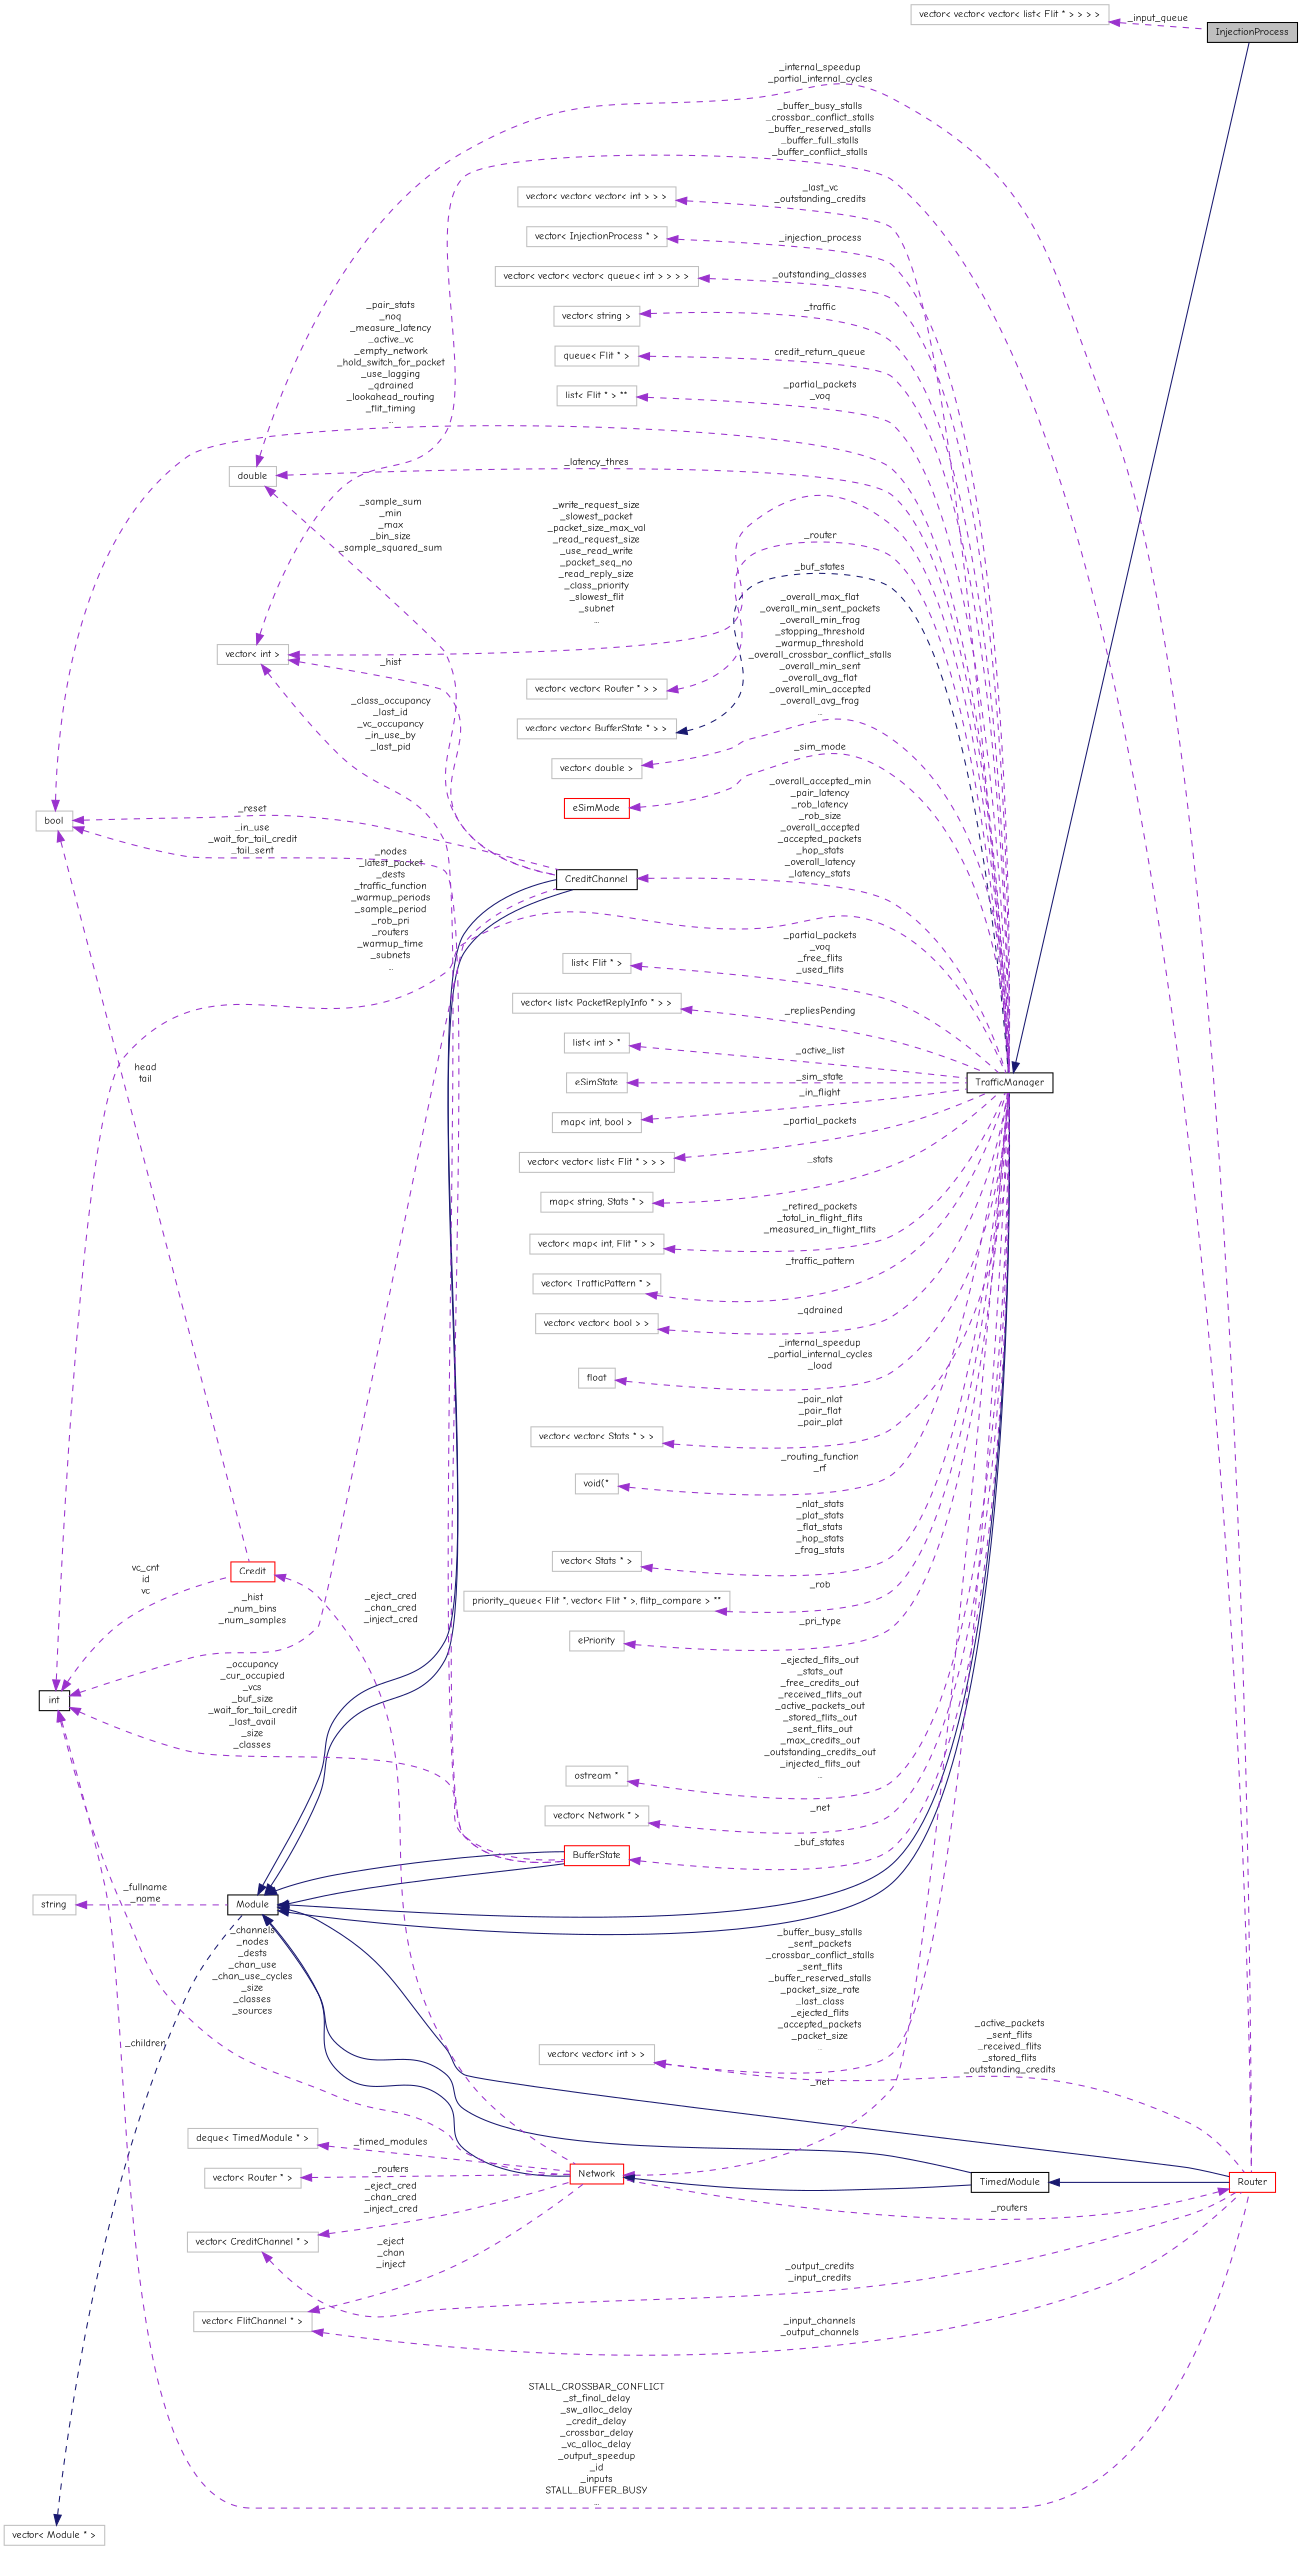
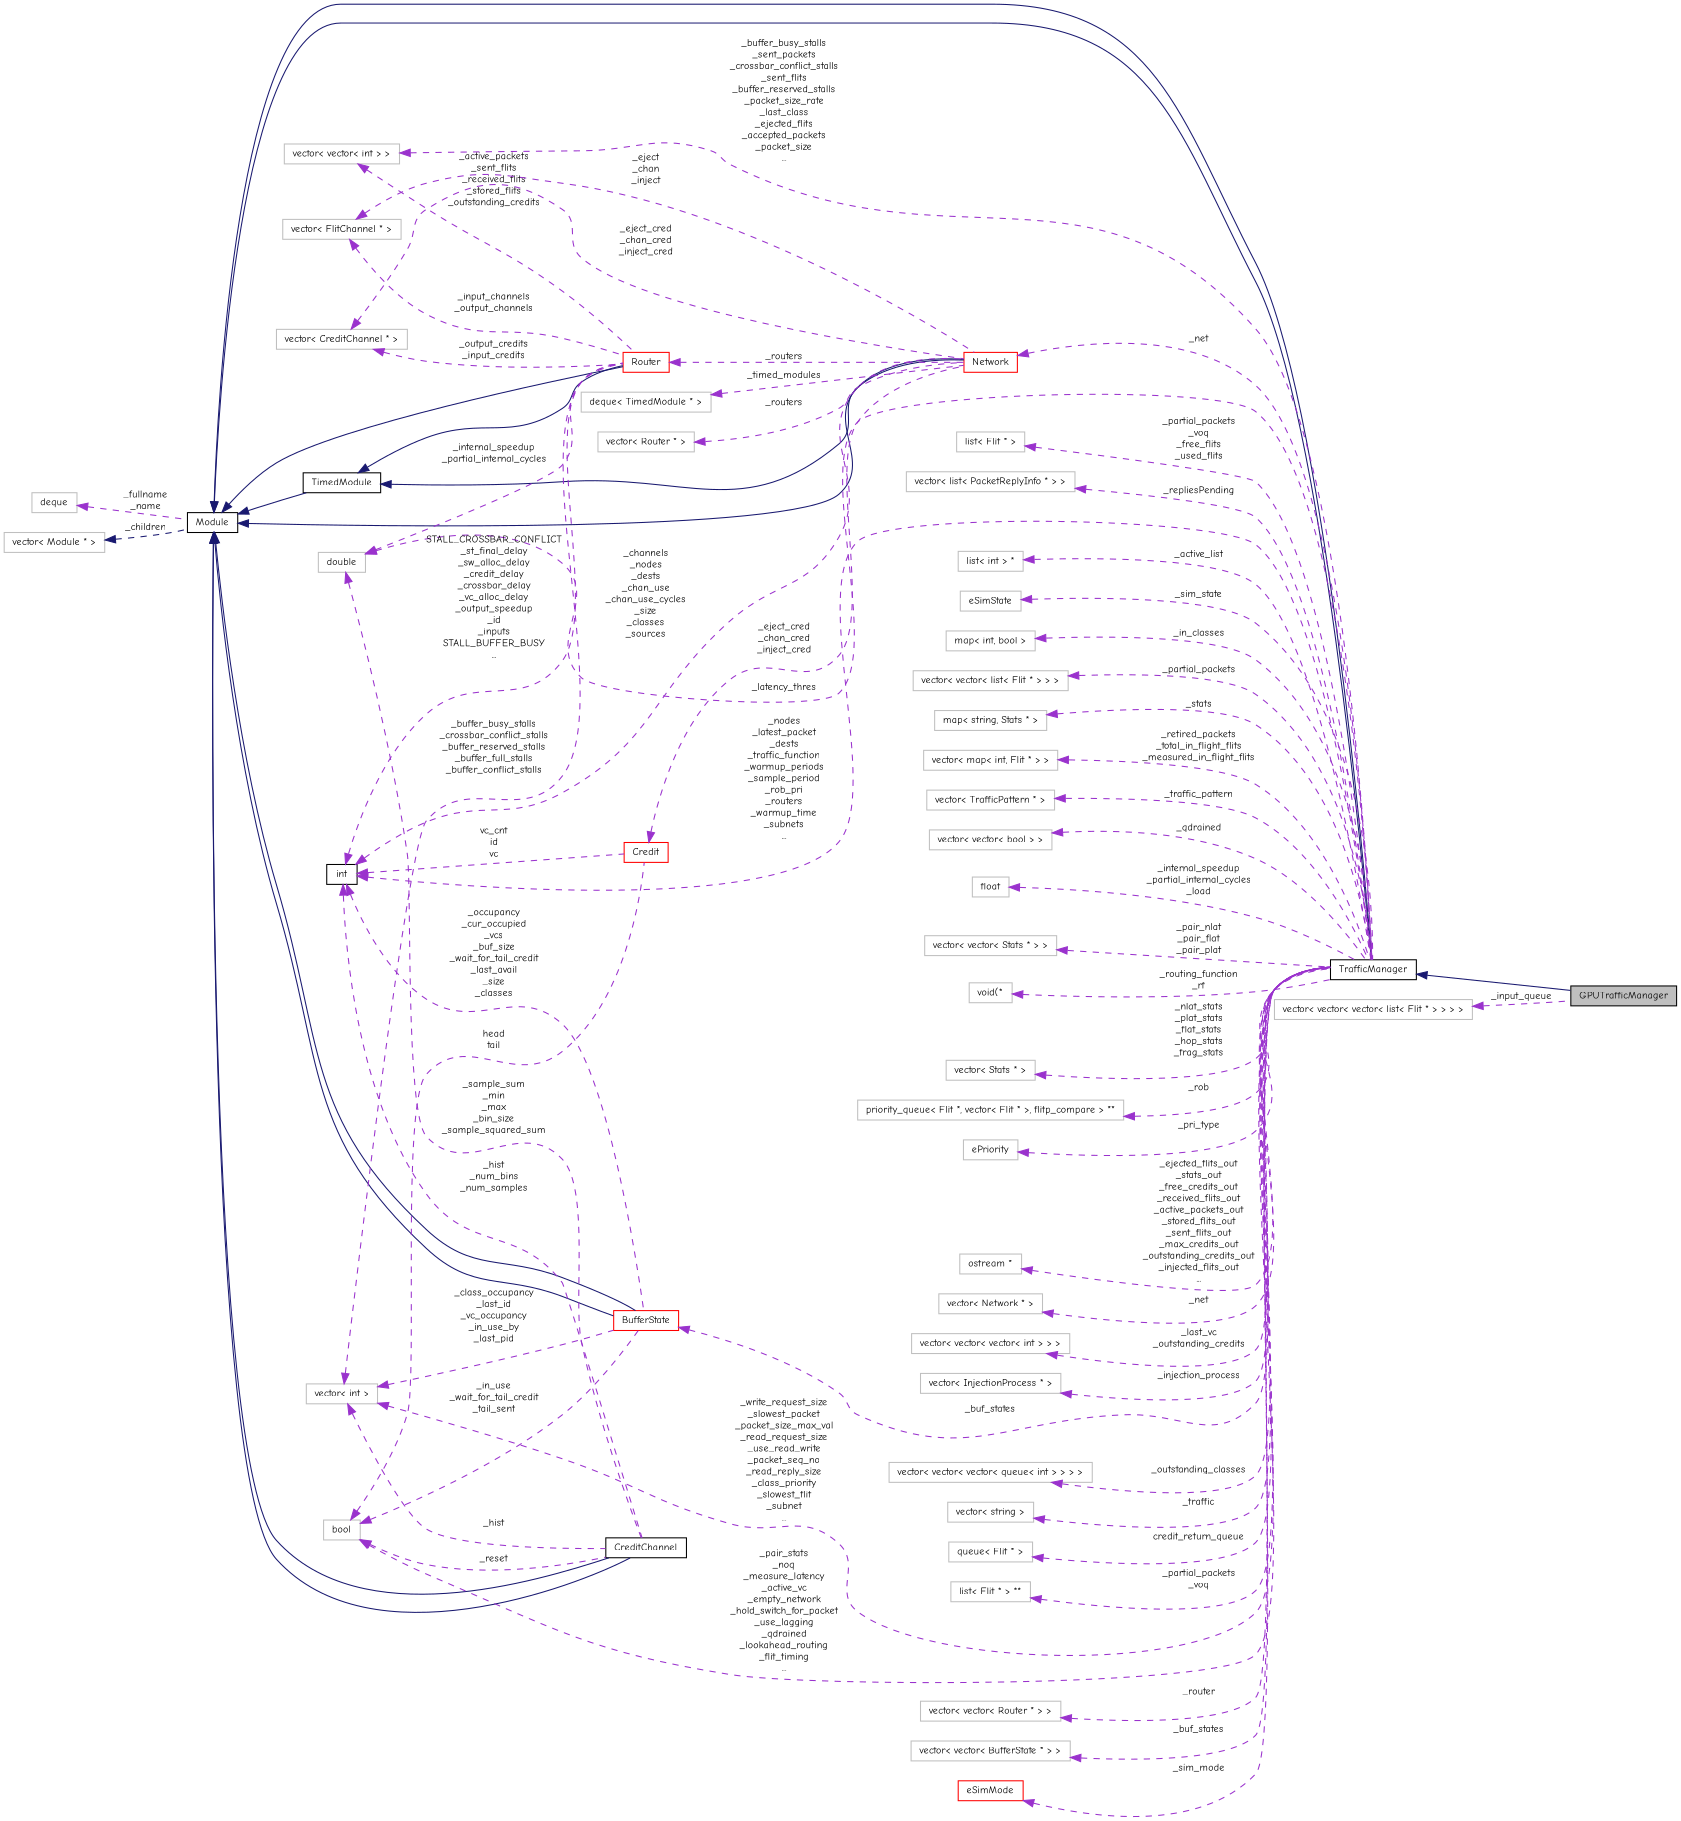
node "InjectionProcess": label "InjectionProcess" -> "GPUTrafficManager"
edge "TrafficManager" -> "vector< vector< BufferState * > >": color midnightblue -> darkorchid3
node "vector< double >": removed
edge "TrafficManager" -> "CreditChannel": removed, label "_overall_accepted_min _pair_latency _rob_latency _rob_size _overall_accepted _accepted_packets _hop_stats _overall_latency _latency_stats"
edge "TrafficManager" -> "map< int, bool >": label "_in_flight" -> "_in_classes"
node "string": label "string" -> "deque"
edge "TimedModule" -> "Network": reversed
